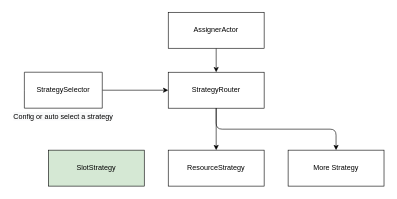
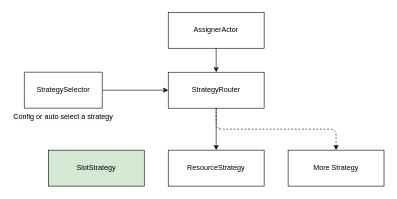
edge "StrategyRouter" -> "More Strategy": style solid -> dashed
